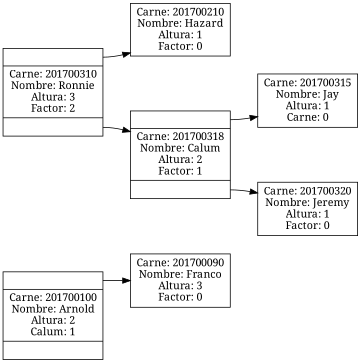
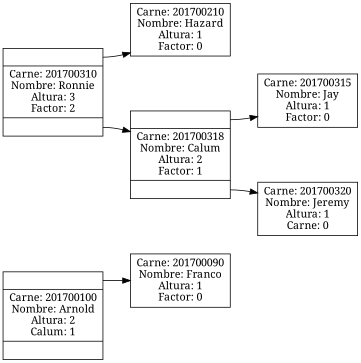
node "Carne: 201700315 Nombre: Jay Altura: 1 Carne: 0": label "Carne: 201700315 Nombre: Jay Altura: 1 Carne: 0" -> "Carne: 201700315 Nombre: Jay Altura: 1 Factor: 0"
node "Carne: 201700320 Nombre: Jeremy Altura: 1 Factor: 0": label "Carne: 201700320 Nombre: Jeremy Altura: 1 Factor: 0" -> "Carne: 201700320 Nombre: Jeremy Altura: 1 Carne: 0"
node "Carne: 201700090 Nombre: Franco Altura: 3 Factor: 0": label "Carne: 201700090 Nombre: Franco Altura: 3 Factor: 0" -> "Carne: 201700090 Nombre: Franco Altura: 1 Factor: 0"
